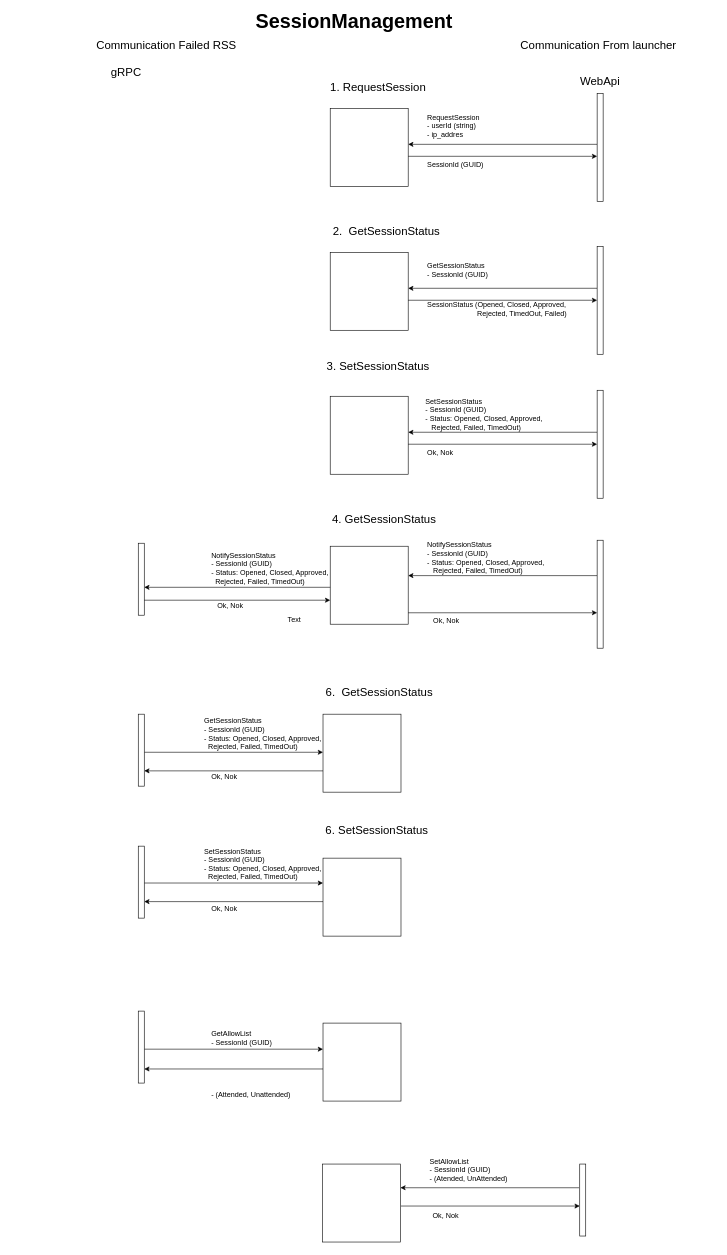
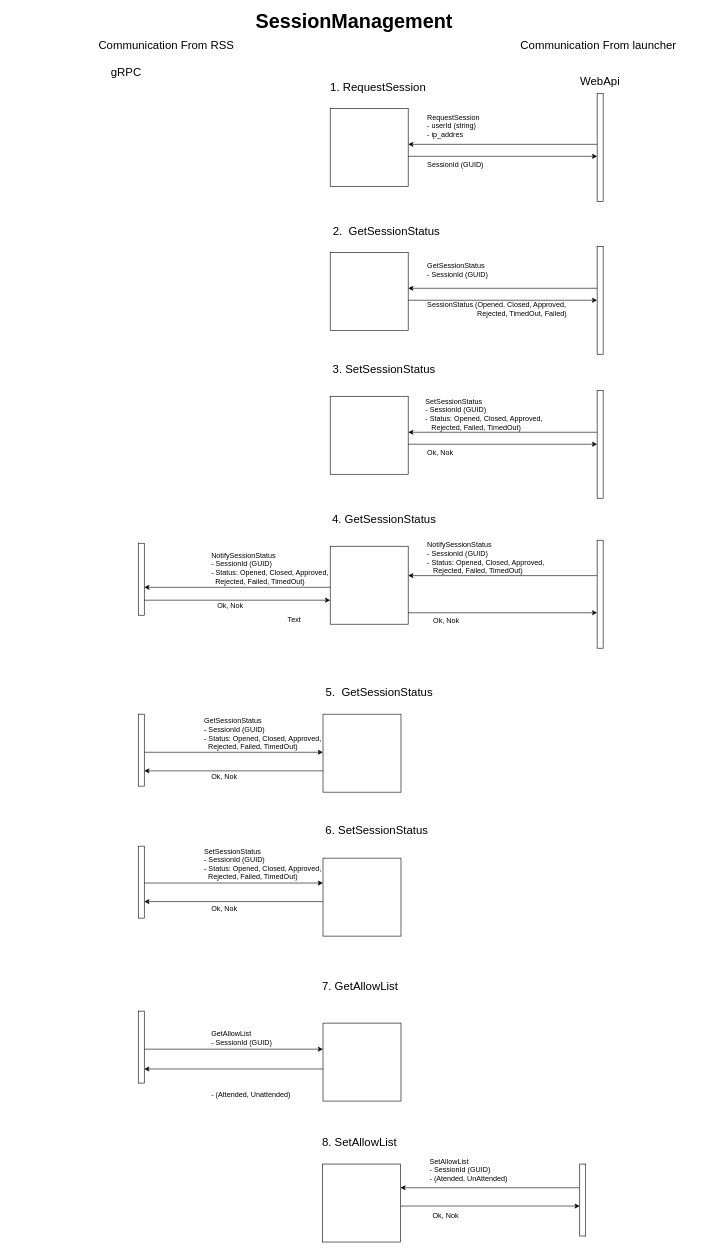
node "Communication Failed RSS": label "Communication Failed RSS" -> "Communication From RSS"
node "3. SetSessionStatus": moved (378, 366) -> (384, 369)
node "6. GetSessionStatus": label "6. GetSessionStatus" -> "5. GetSessionStatus"
node "7. GetAllowList": added
node "8. SetAllowList": added
